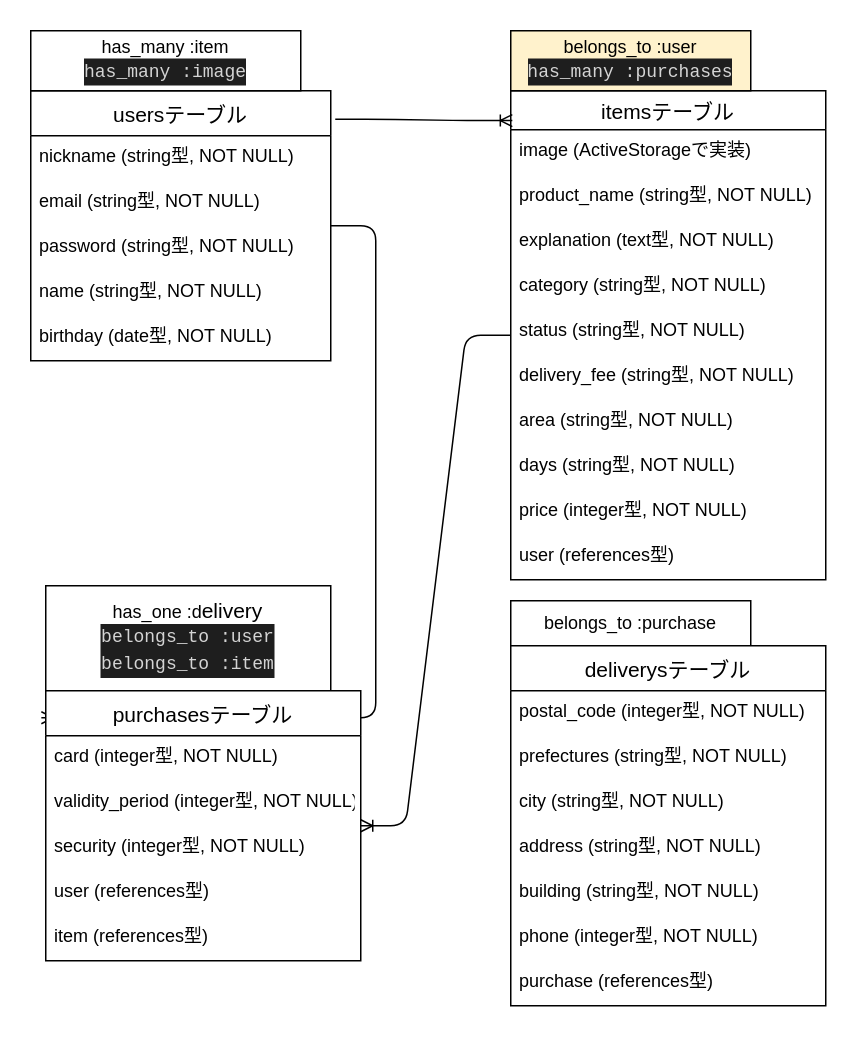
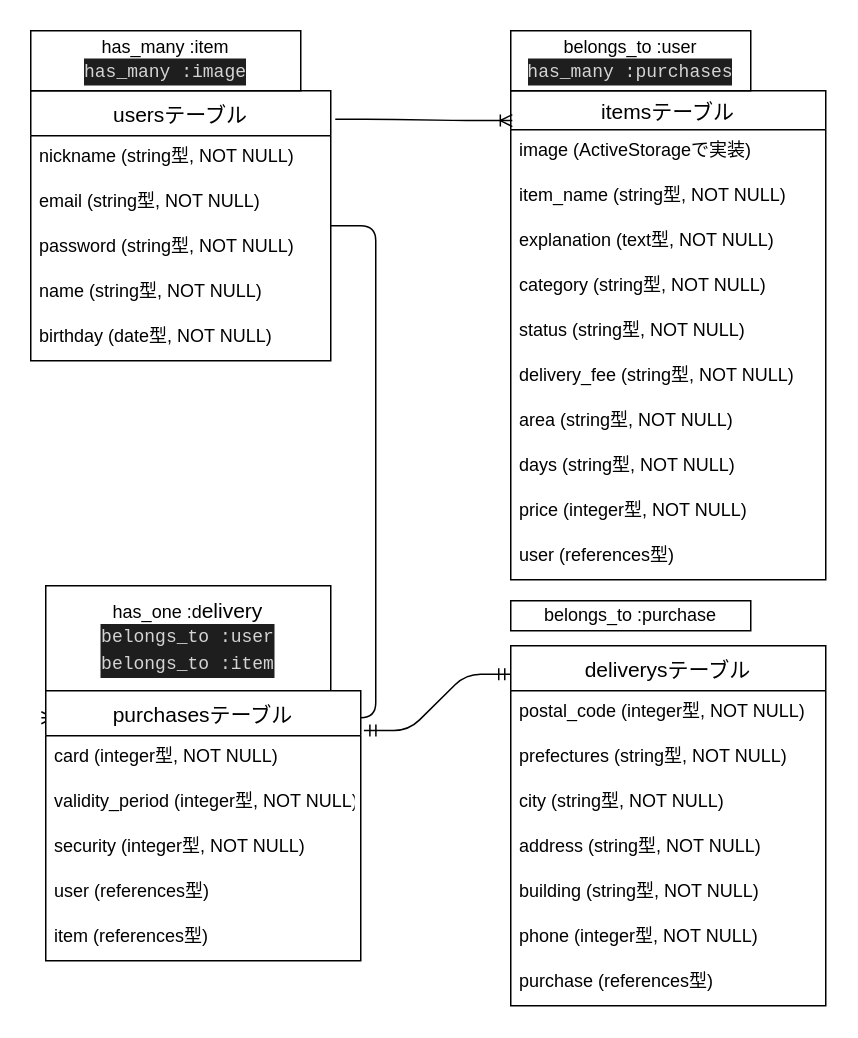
node "belongs_to :user has_many :purchases": fillcolor #fff2cc -> #ffffff
node "product_name (string型, NOT NULL)": label "product_name (string型, NOT NULL)" -> "item_name (string型, NOT NULL)"
edge "itemsテーブル" -> "purchasesテーブル": removed
node "belongs_to :purchase": size 240x45 -> 240x30
edge "purchasesテーブル" -- "deliverysテーブル": added
